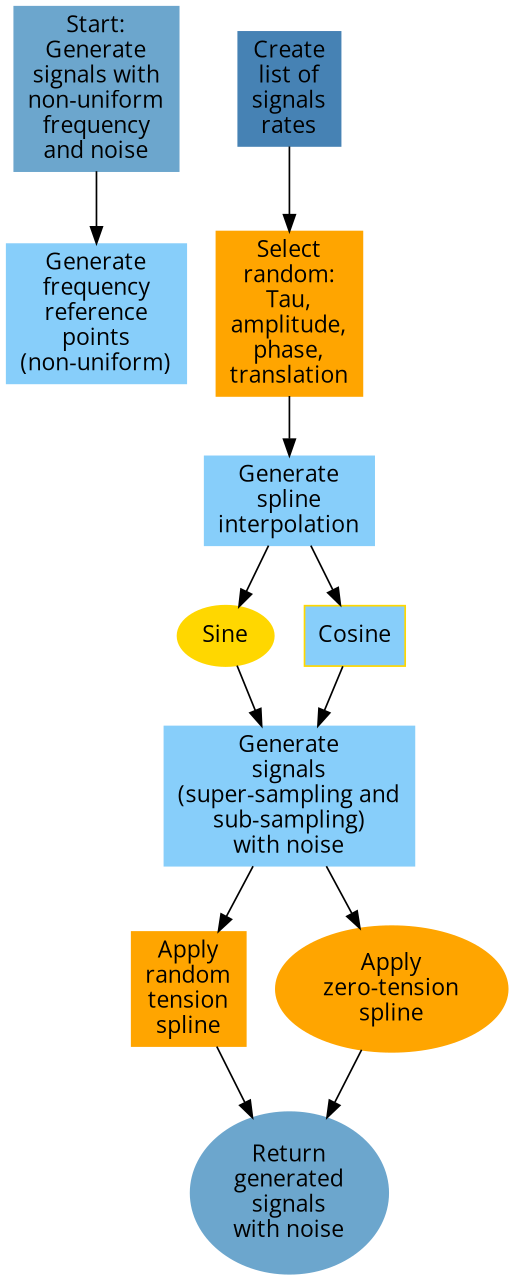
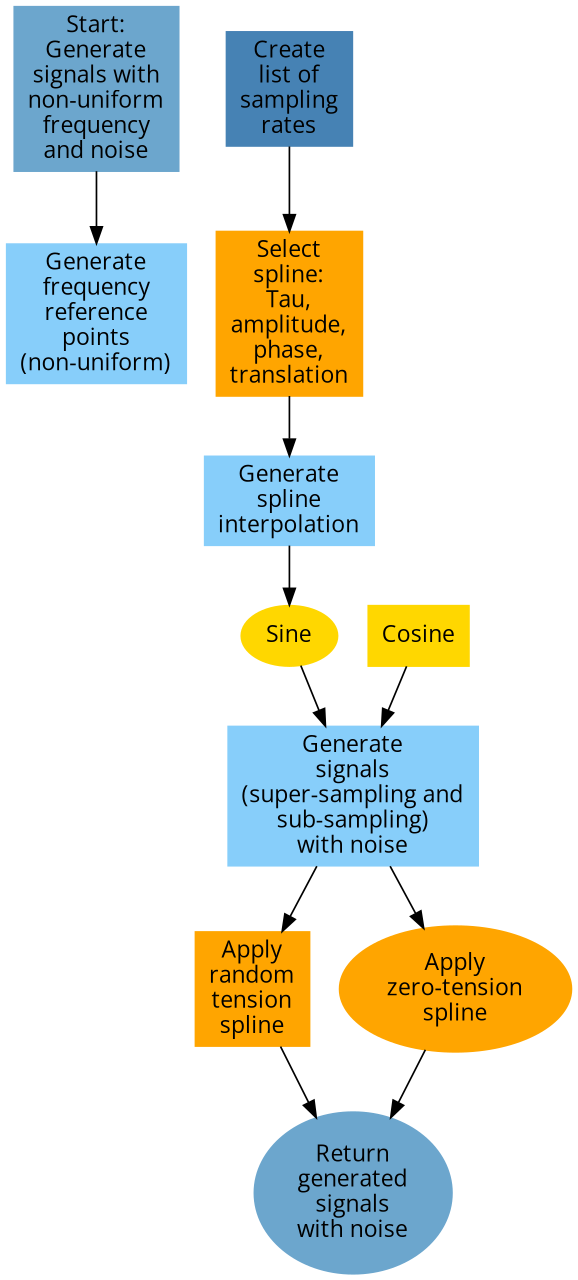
node "Create list of signals rates": label "Create list of signals rates" -> "Create list of sampling rates"
node "Select random: Tau, amplitude, phase, translation": label "Select random: Tau, amplitude, phase, translation" -> "Select spline: Tau, amplitude, phase, translation"
edge "Generate spline interpolation" -> "Cosine": removed
node "Cosine": fillcolor #87cefa -> #ffd700
